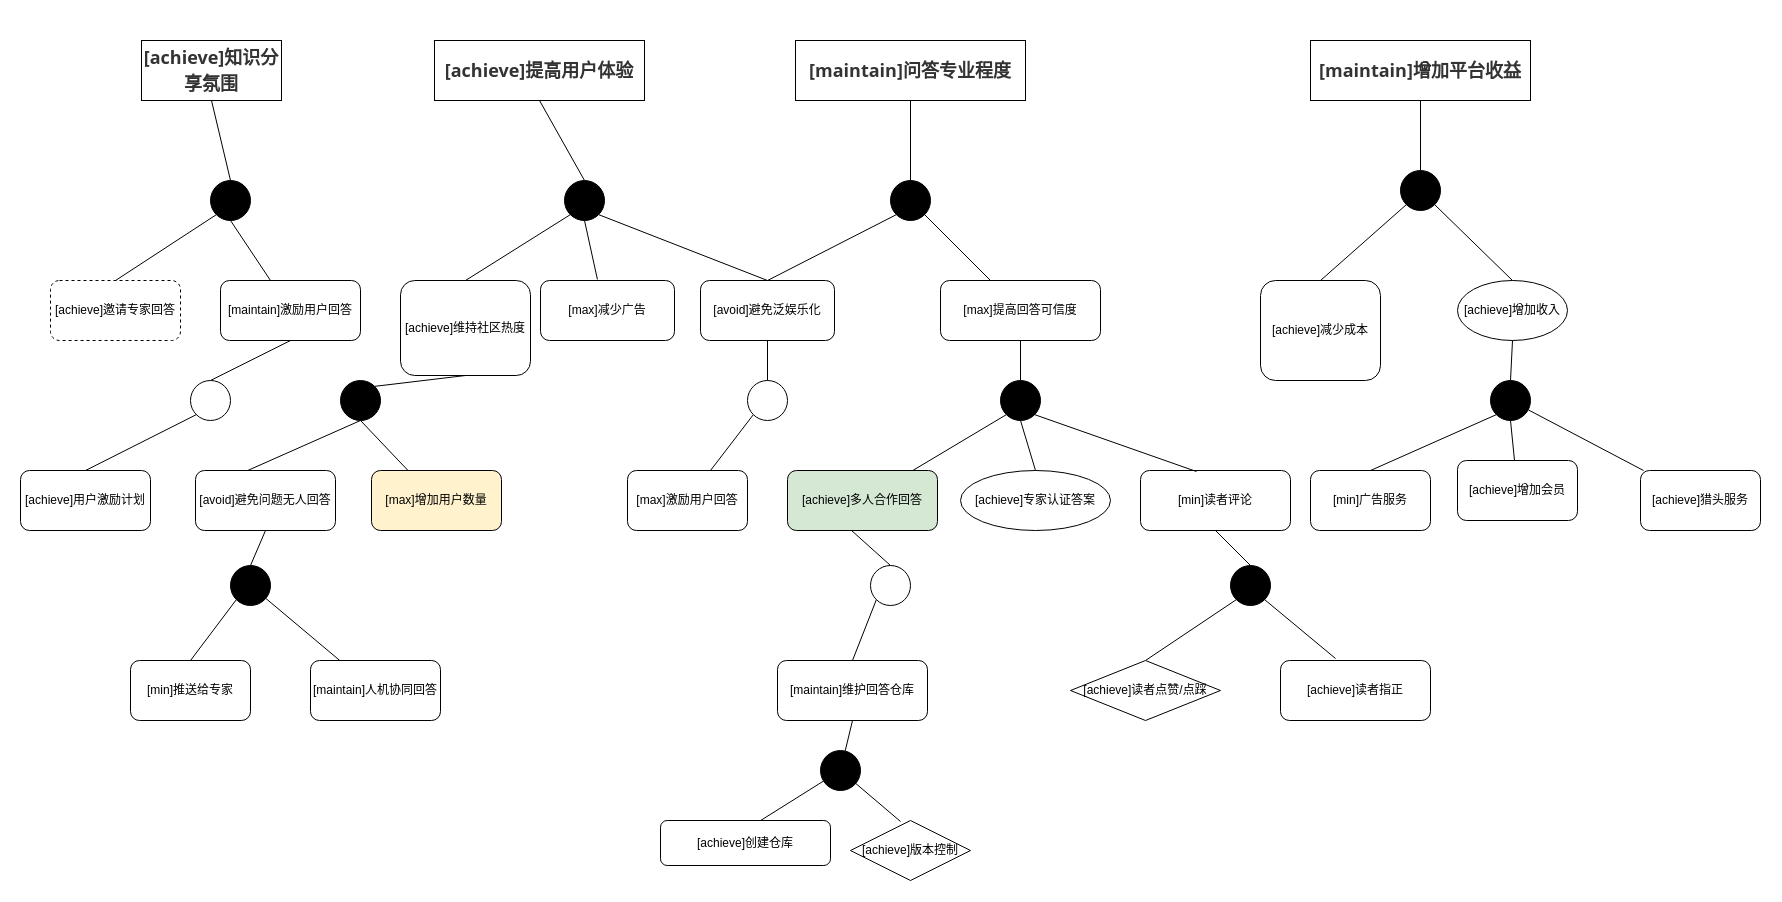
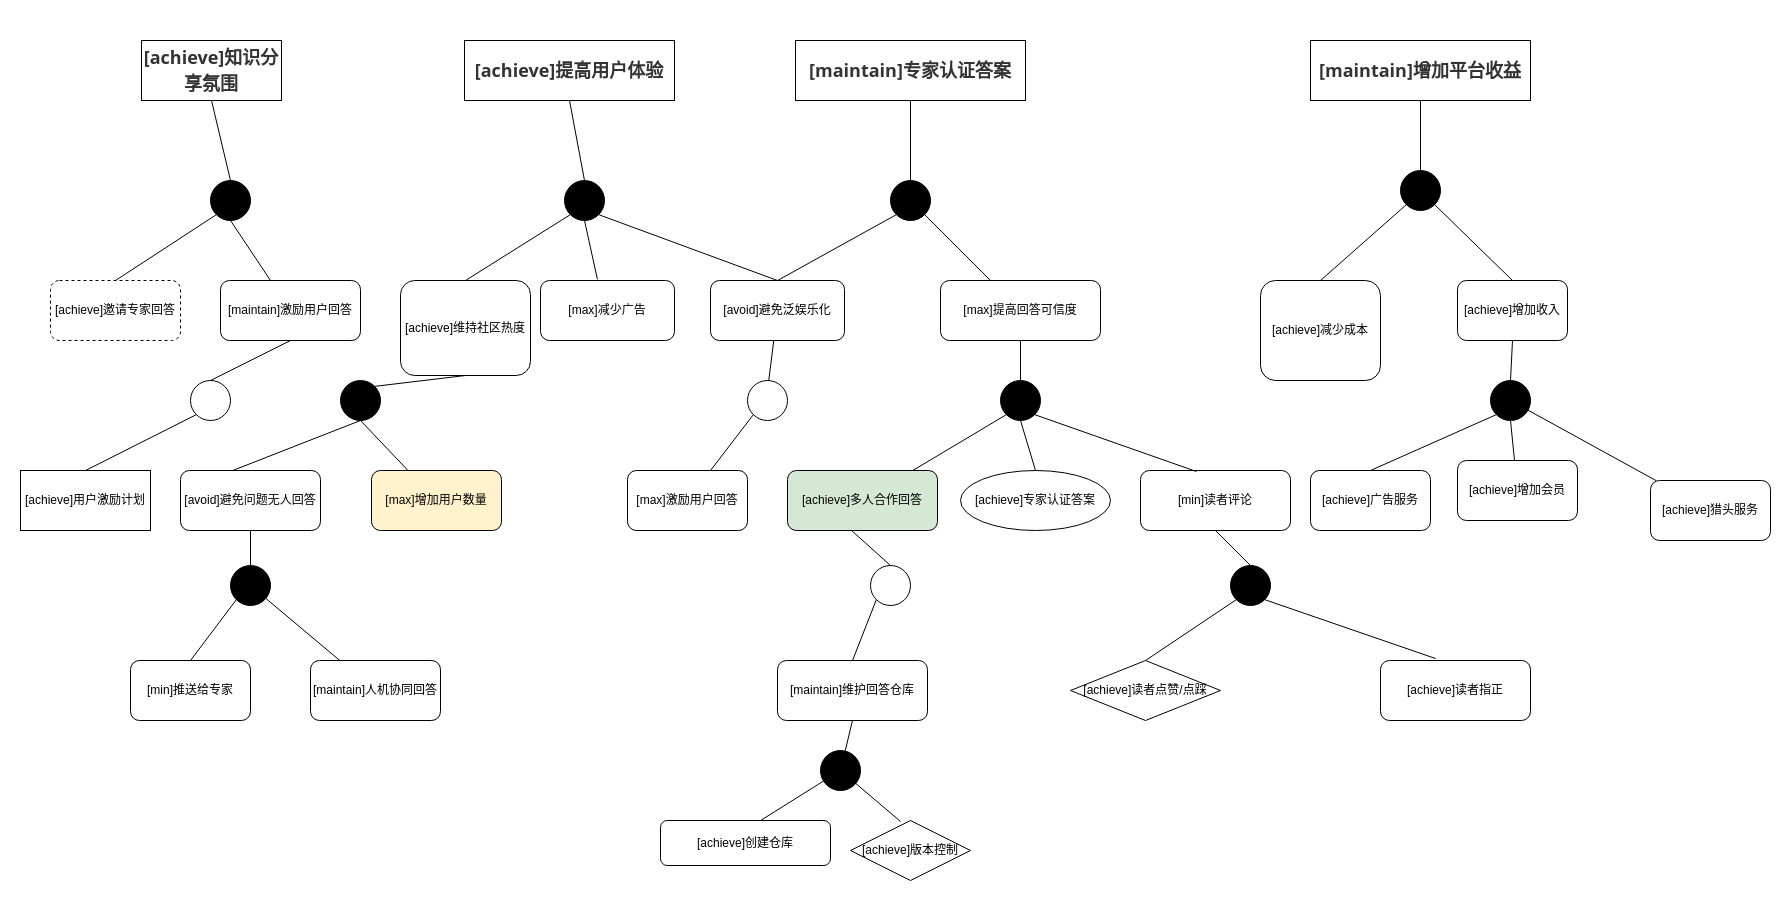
node "[achieve]提高用户体验": moved (540, 71) -> (570, 71)
node "[maintain]问答专业程度": label "[maintain]问答专业程度" -> "[maintain]专家认证答案"
node "[avoid]避免泛娱乐化": moved (768, 311) -> (778, 311)
node "[achieve]增加收入": shape ellipse -> rounded rectangle
node "[achieve]用户激励计划": shape rounded rectangle -> rectangle
node "[avoid]避免问题无人回答": moved (266, 501) -> (251, 501)
node "[min]广告服务": label "[min]广告服务" -> "[achieve]广告服务"
node "[achieve]猎头服务": moved (1701, 501) -> (1711, 511)
node "[achieve]读者指正": moved (1356, 691) -> (1456, 691)
